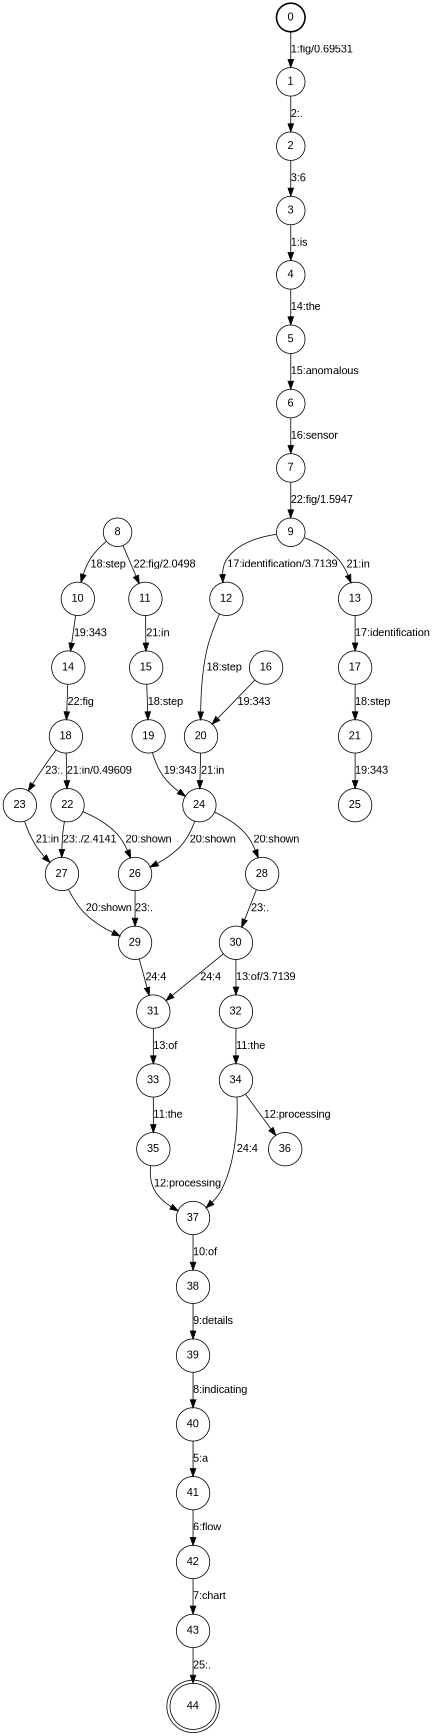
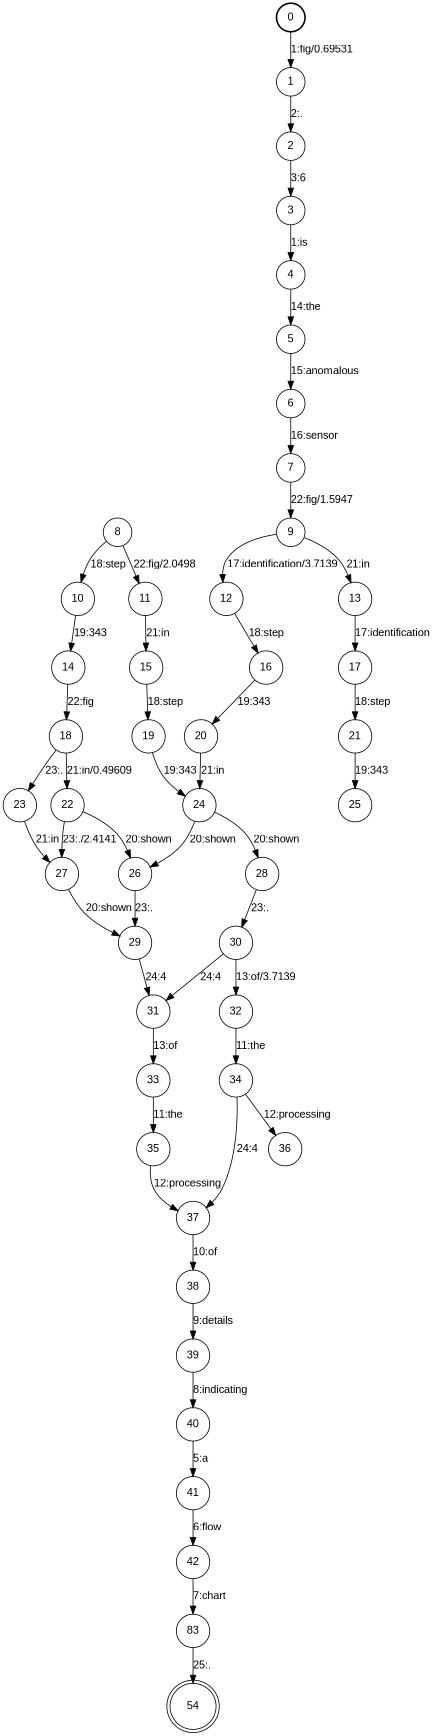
edge "12" -> "20": now "12" -> "16"
node "43": label "43" -> "83"
node "44": label "44" -> "54"
